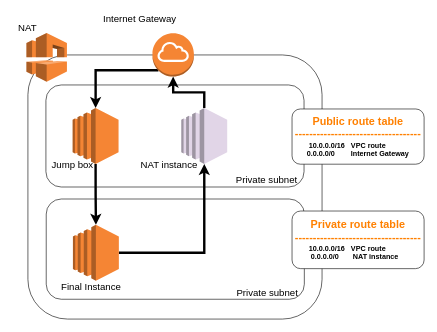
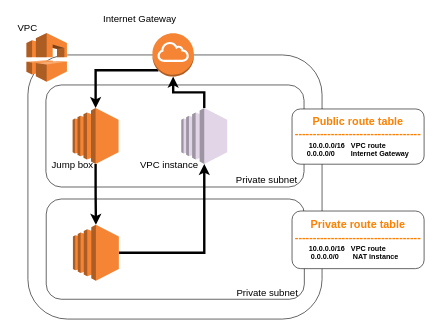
node "NAT": label "NAT" -> "VPC"
node "NAT instance": label "NAT instance" -> "VPC instance"
node "Final Instance": removed
